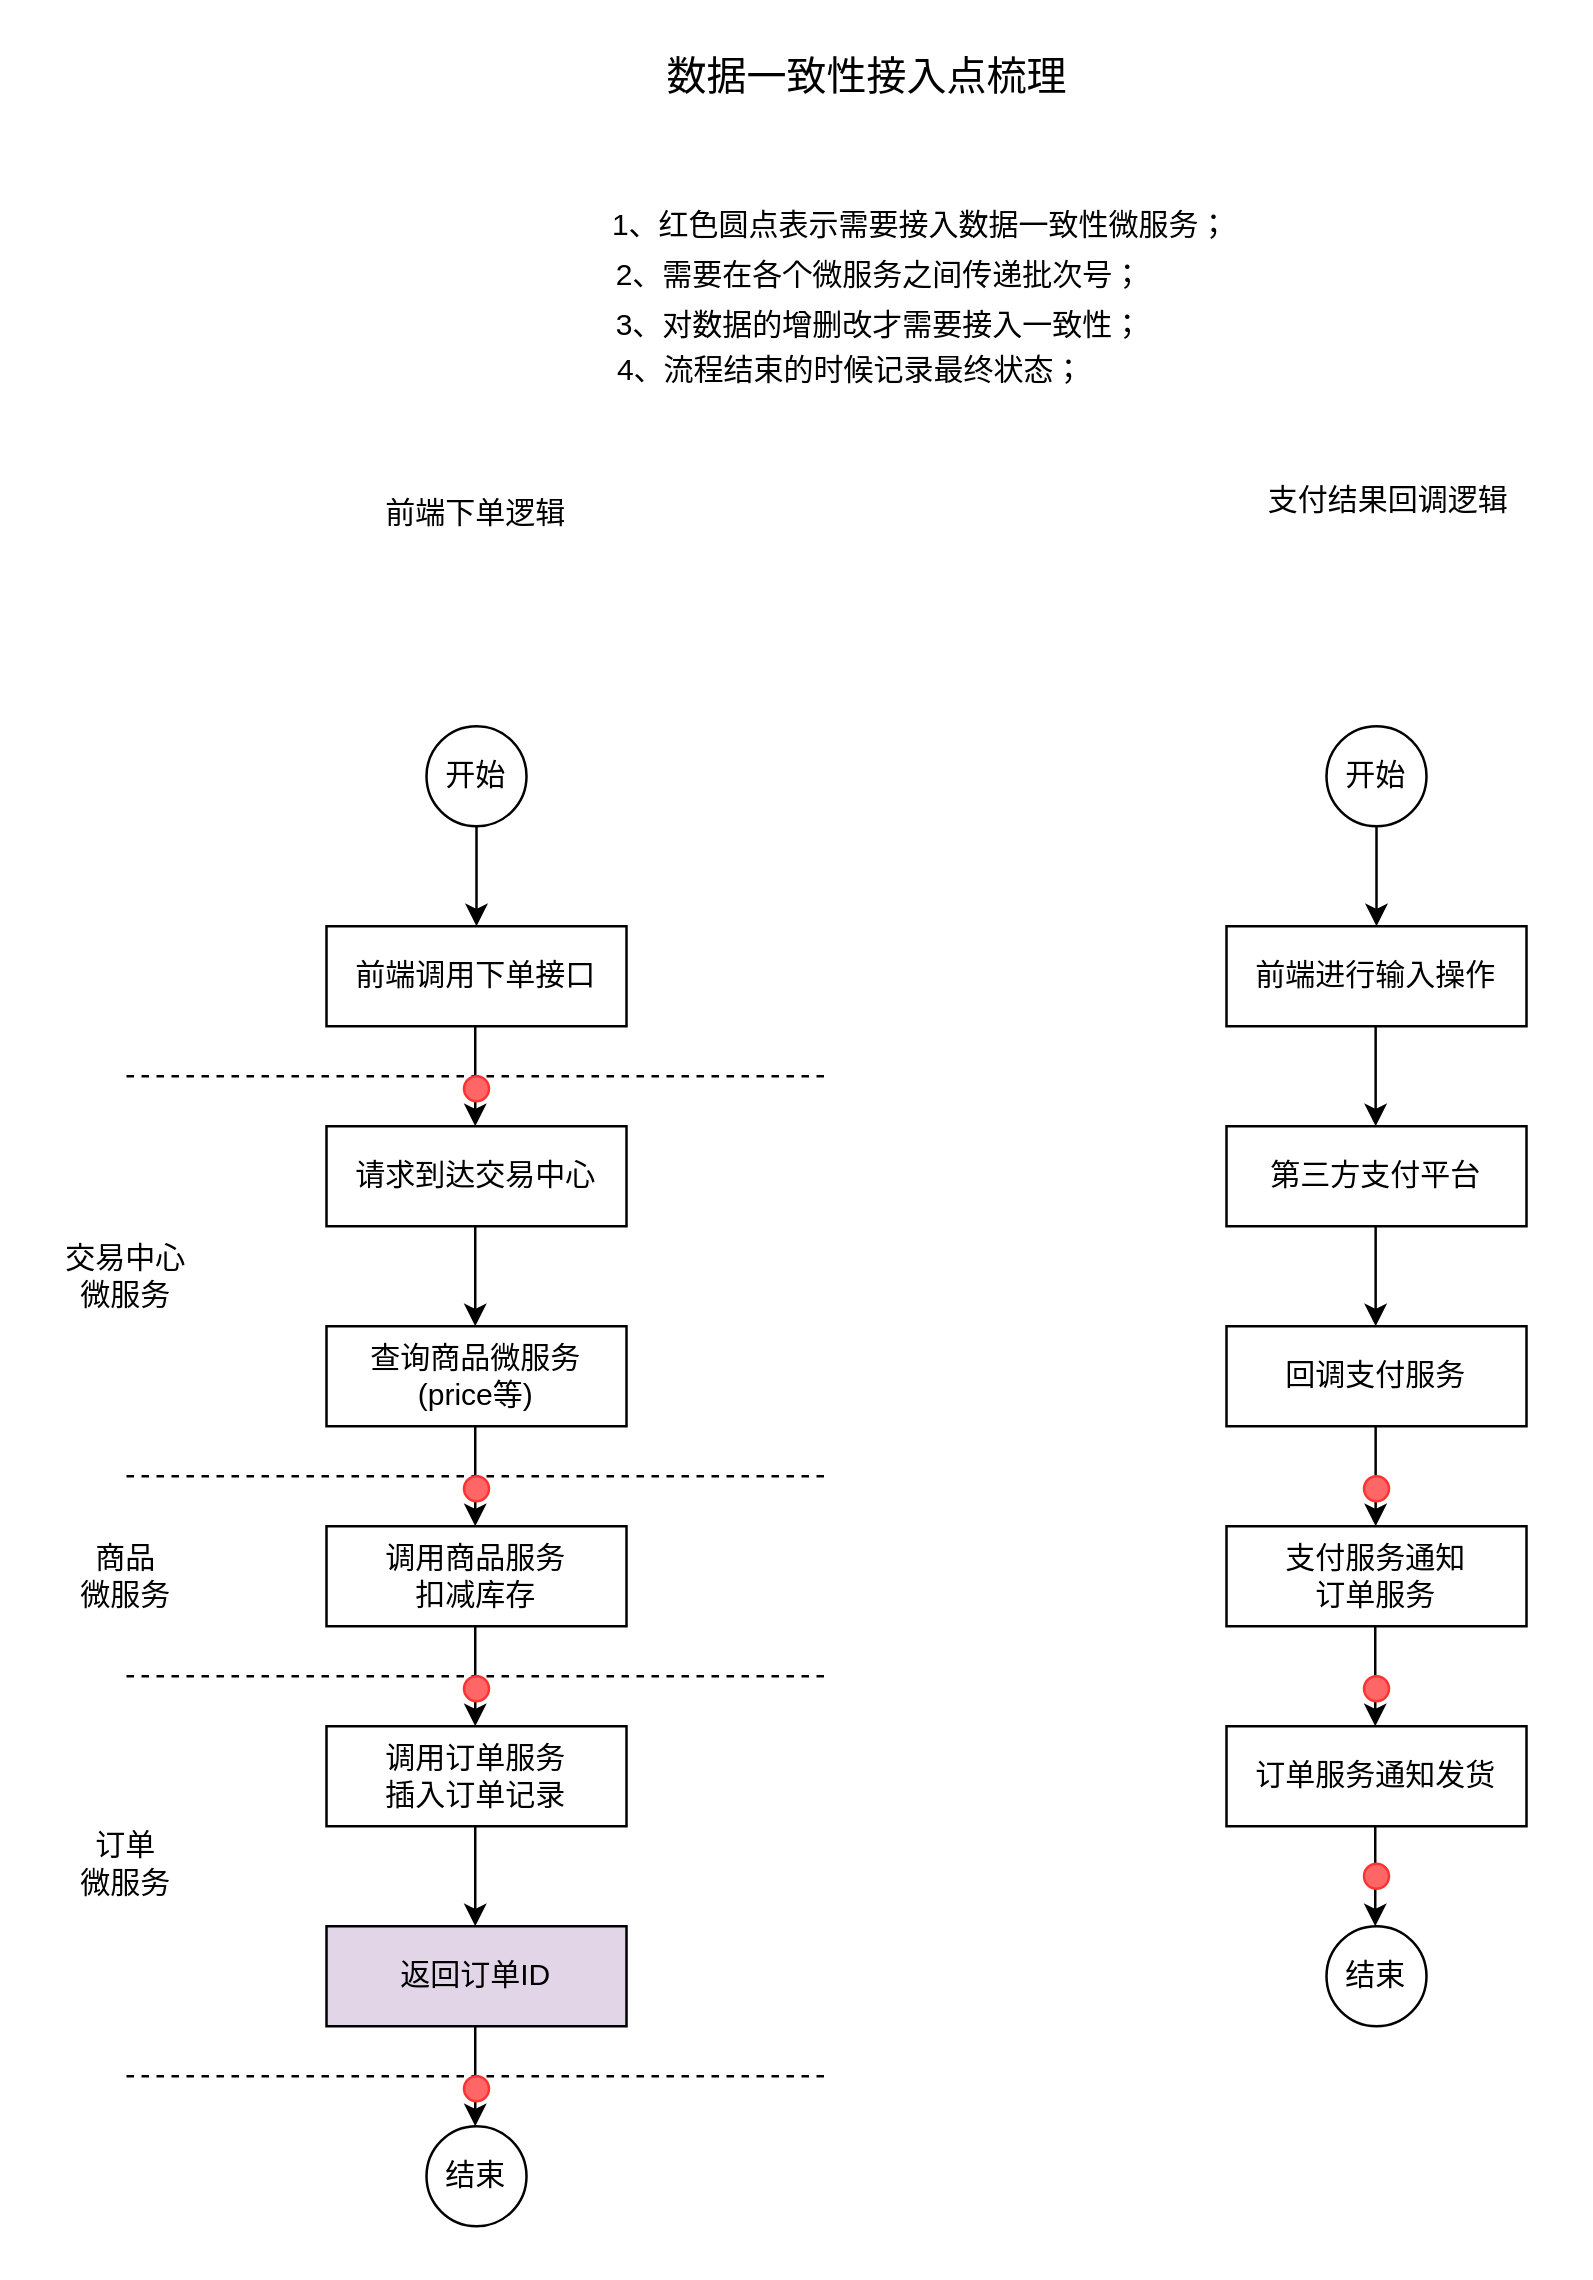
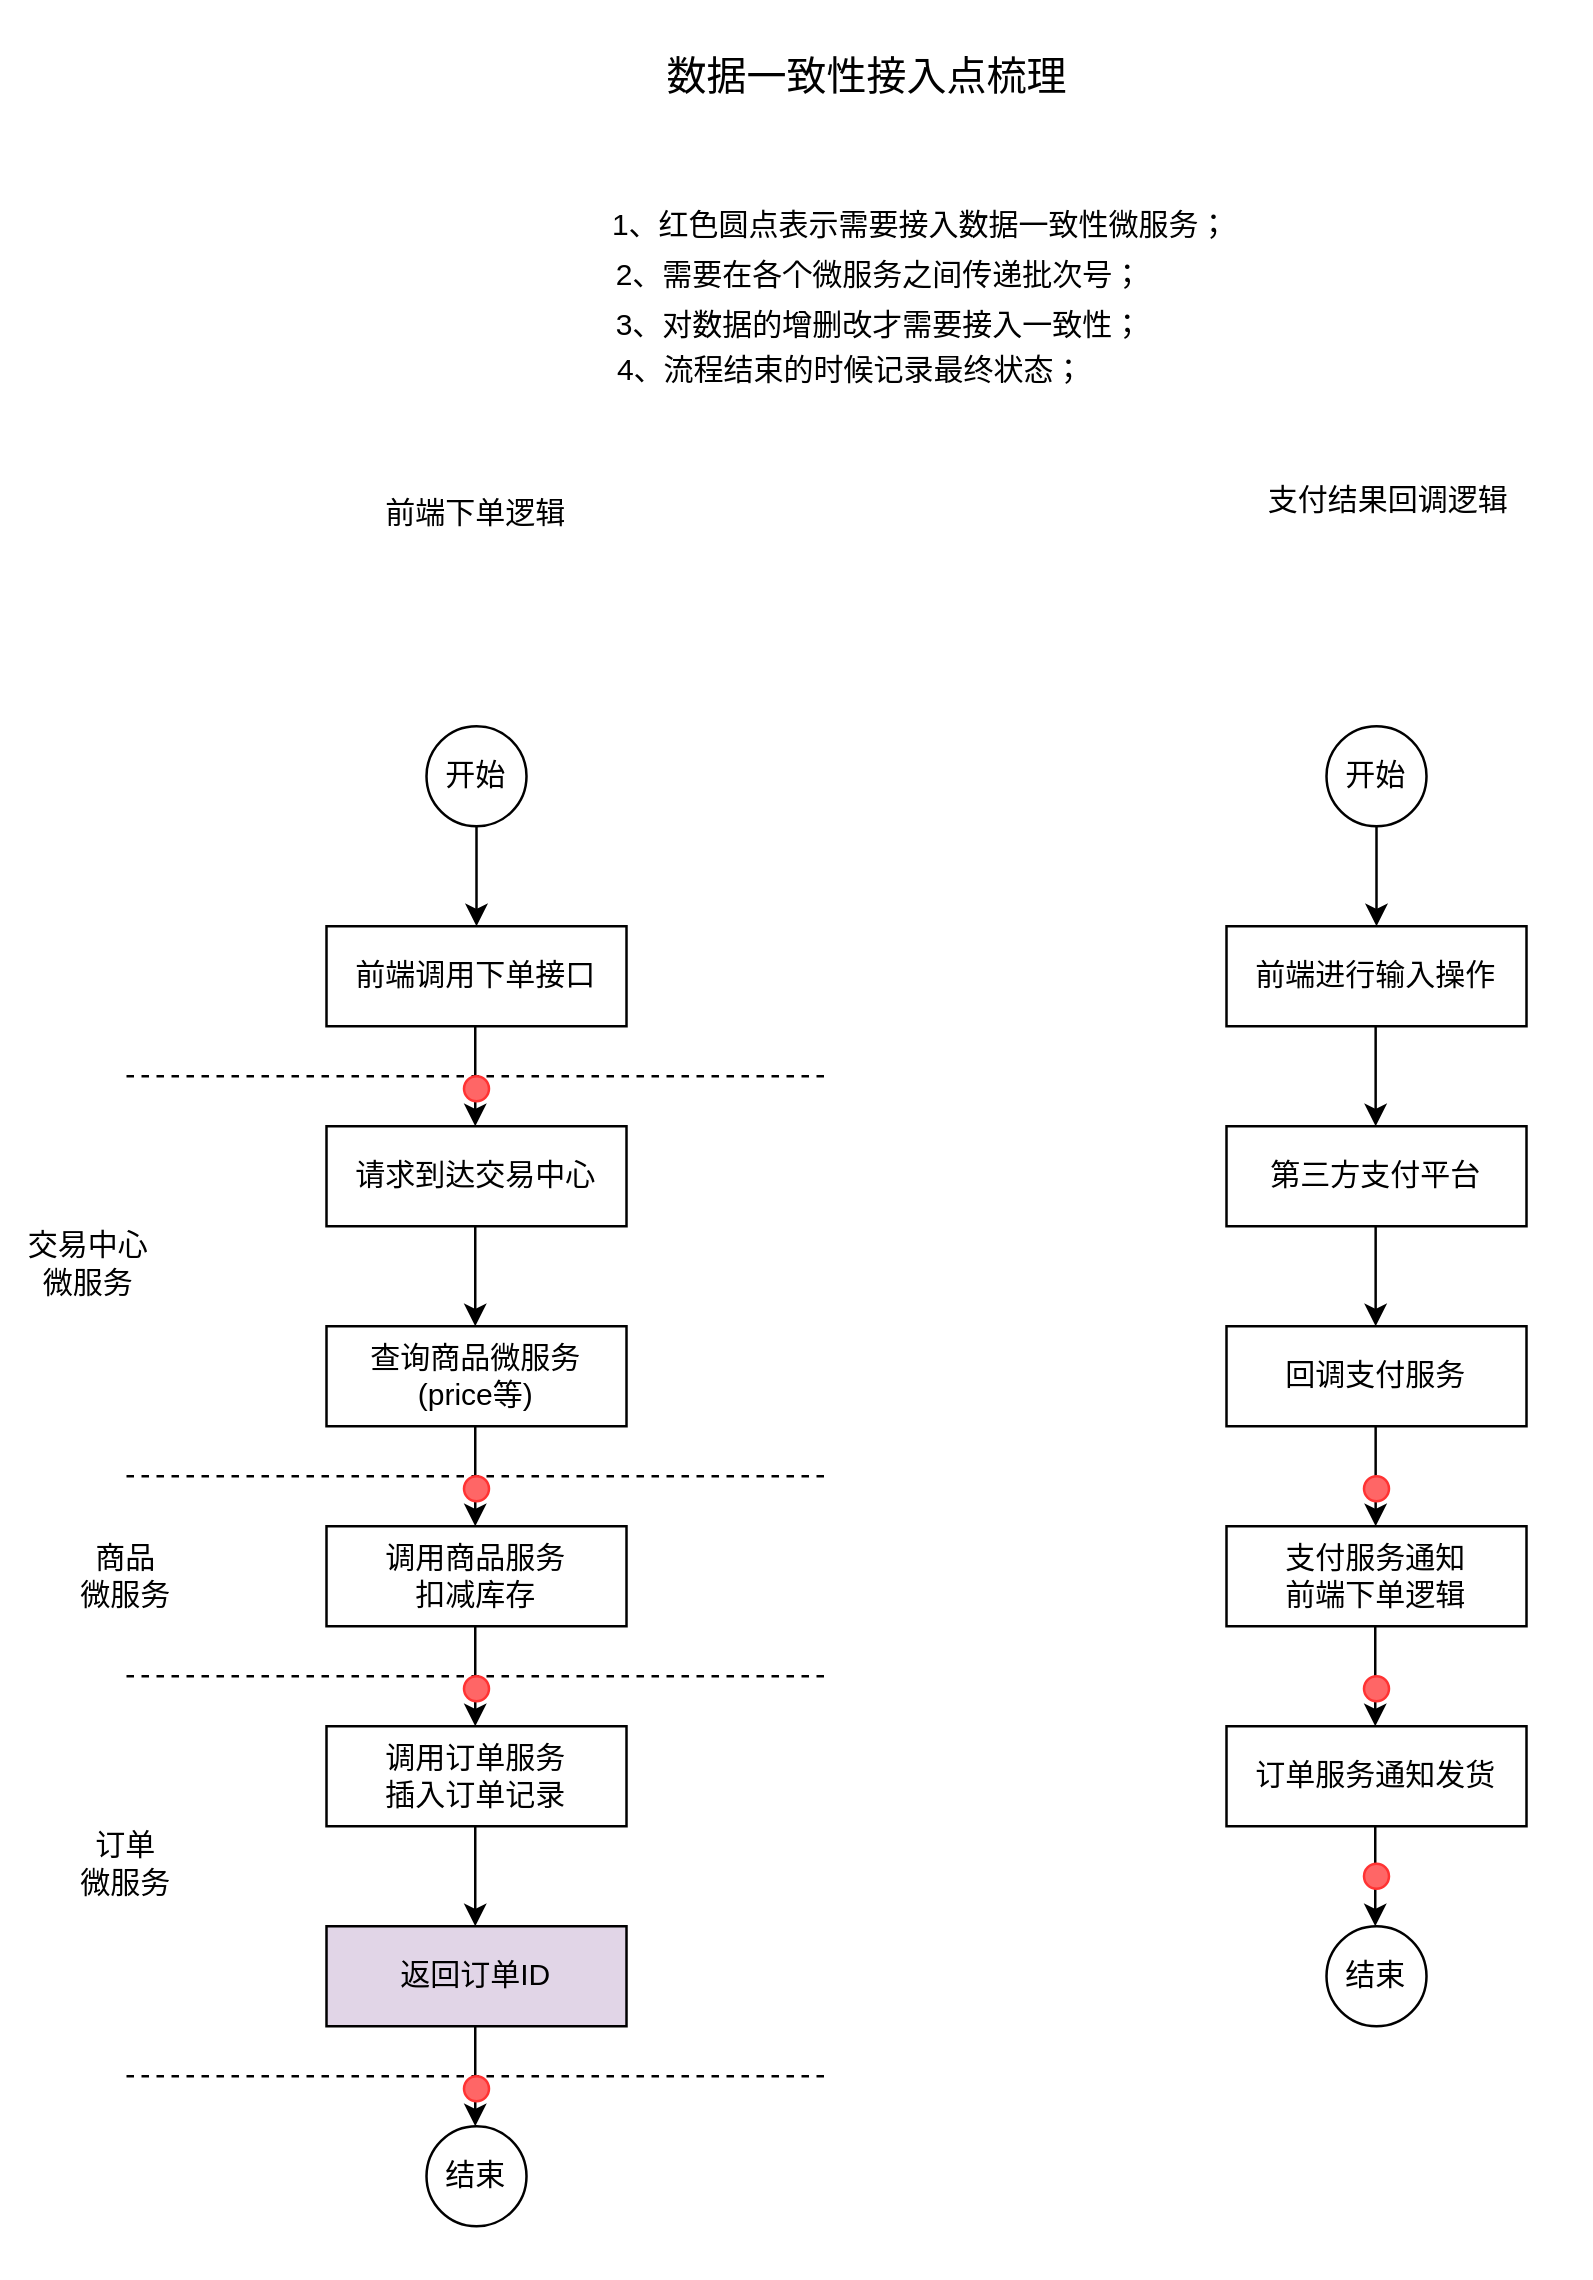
node "交易中心微服务": moved (126, 1276) -> (89, 1264)
node "支付服务通知 订单服务": label "支付服务通知 订单服务" -> "支付服务通知 前端下单逻辑"
